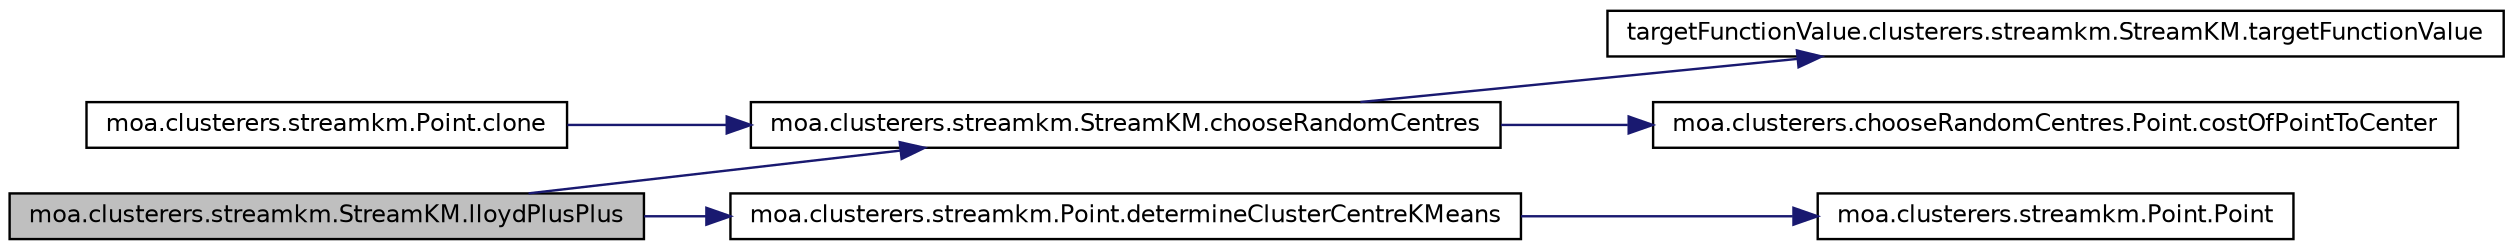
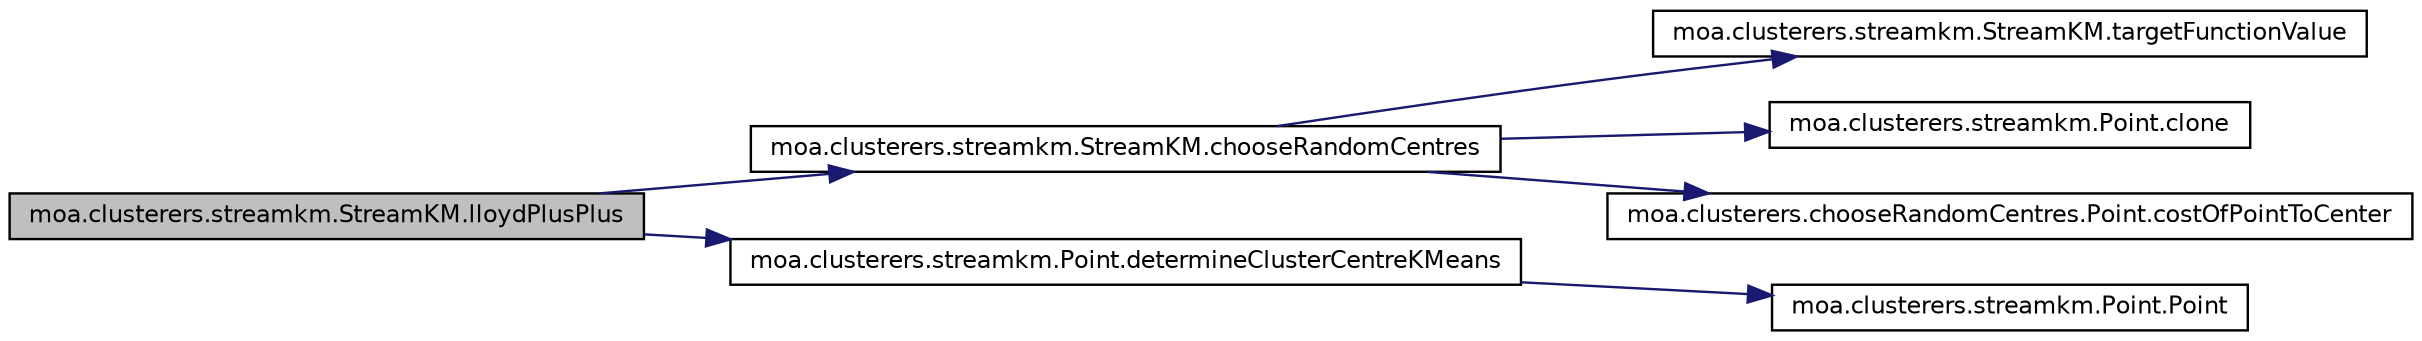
node "targetFunctionValue.clusterers.streamkm.StreamKM.targetFunctionValue": label "targetFunctionValue.clusterers.streamkm.StreamKM.targetFunctionValue" -> "moa.clusterers.streamkm.StreamKM.targetFunctionValue"
edge "moa.clusterers.streamkm.Point.clone" -> "moa.clusterers.streamkm.StreamKM.chooseRandomCentres": reversed
